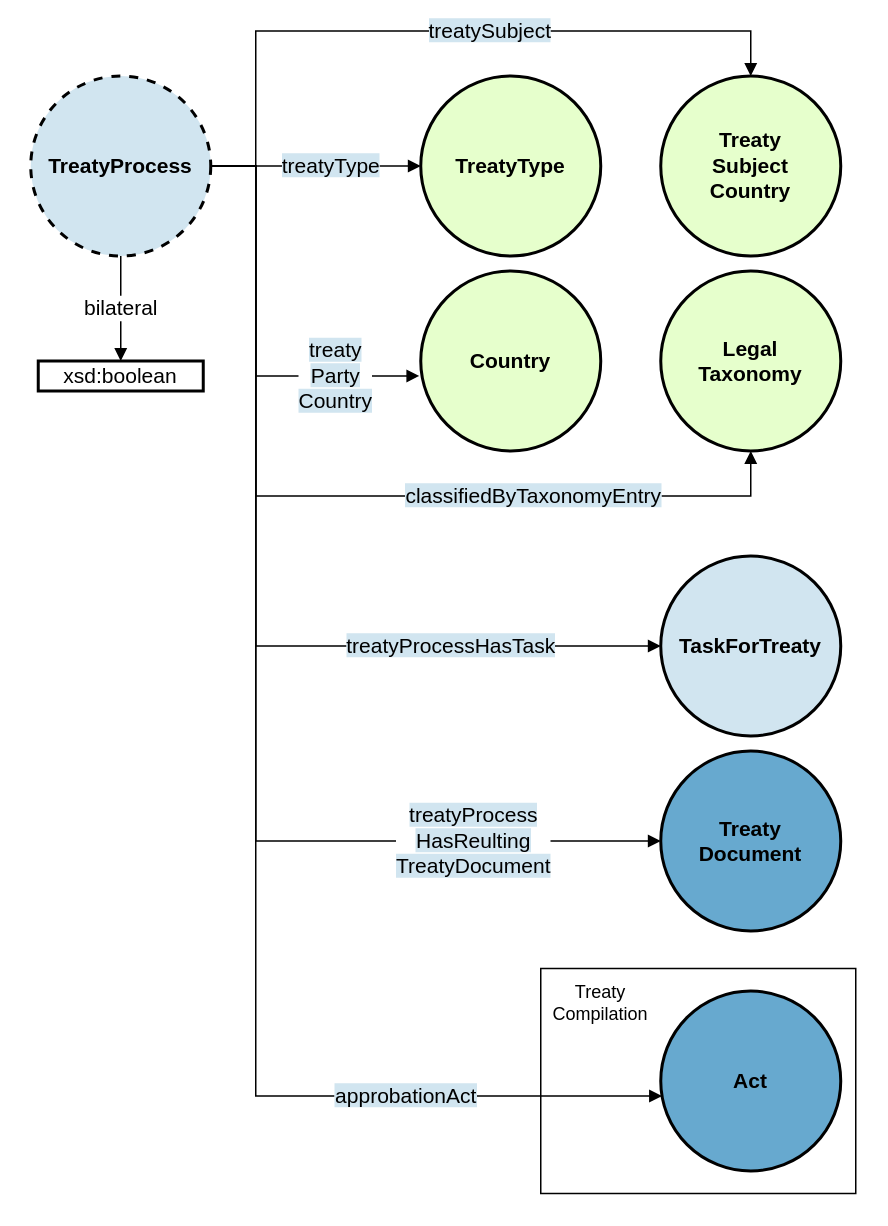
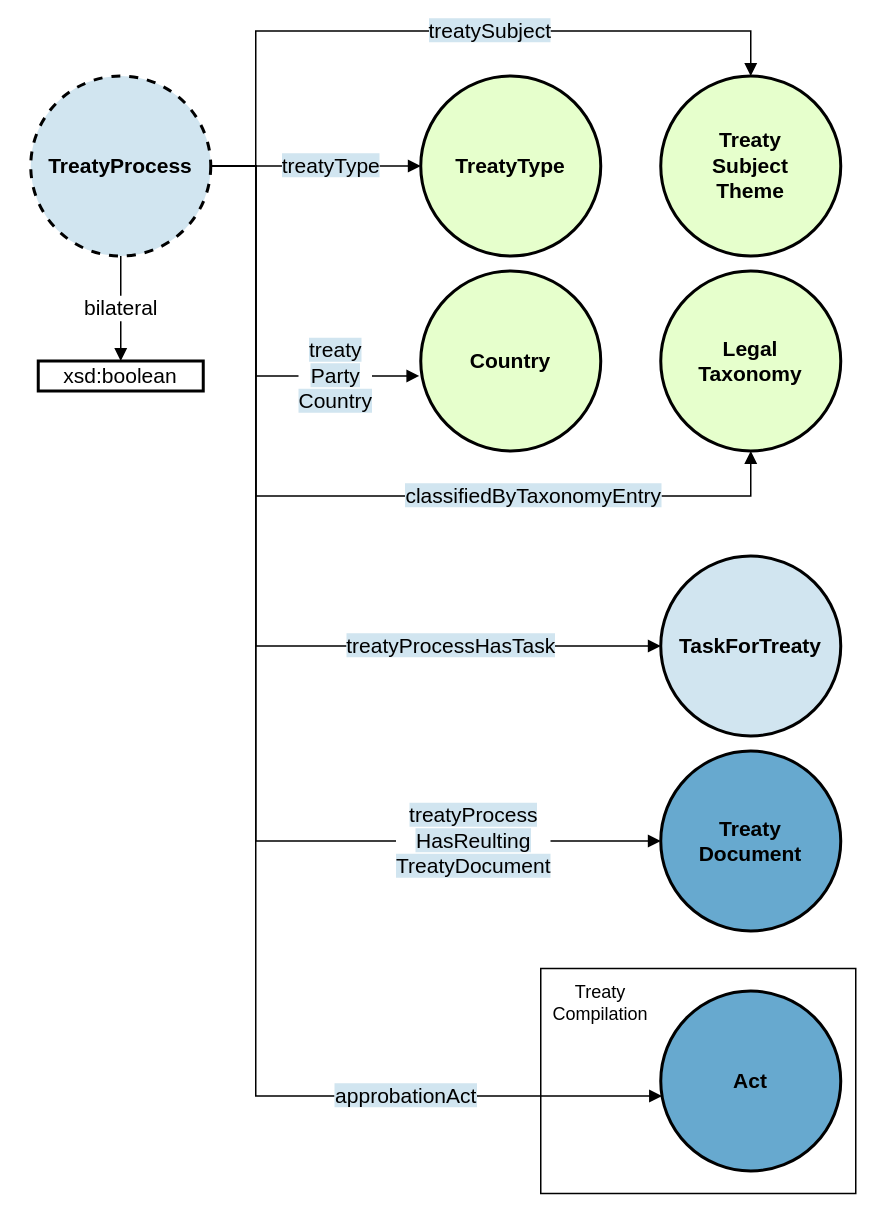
node "Treaty Subject Country": label "Treaty Subject Country" -> "Treaty Subject Theme"
